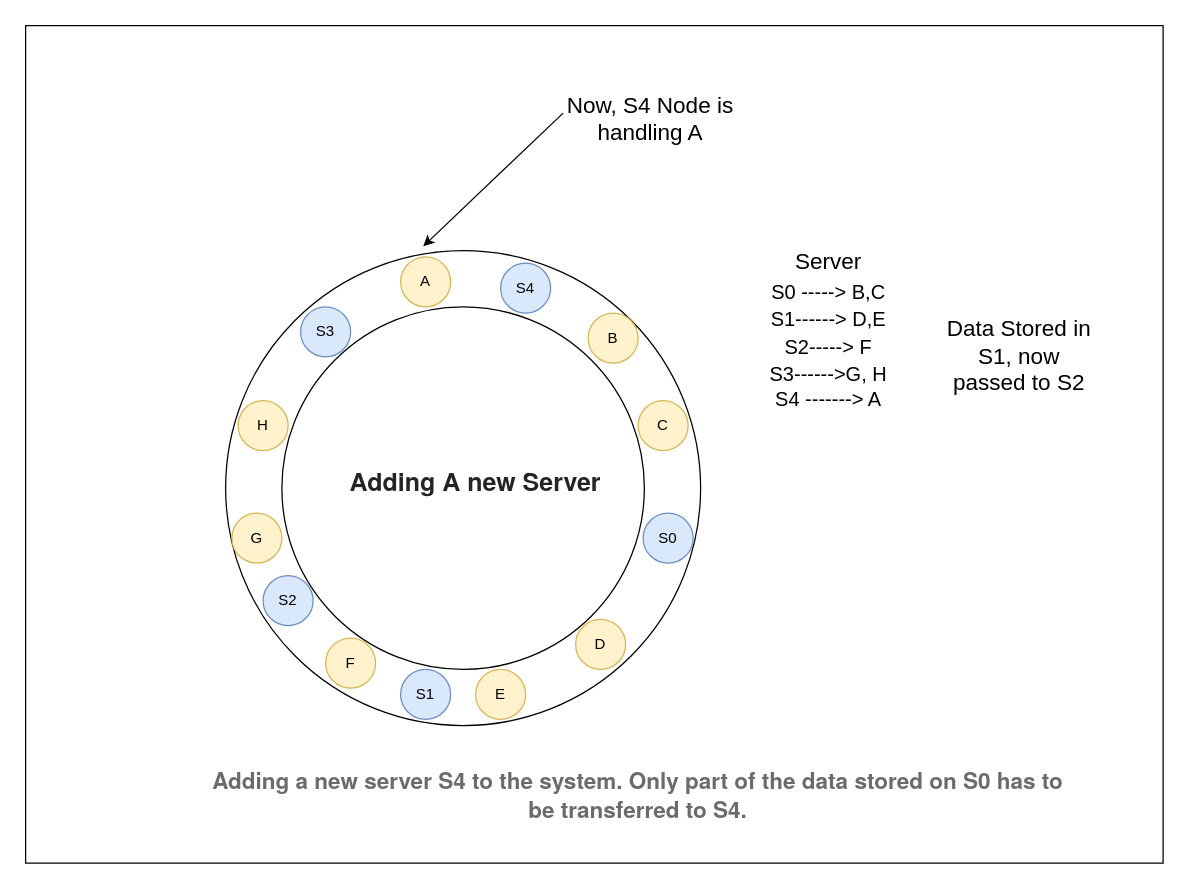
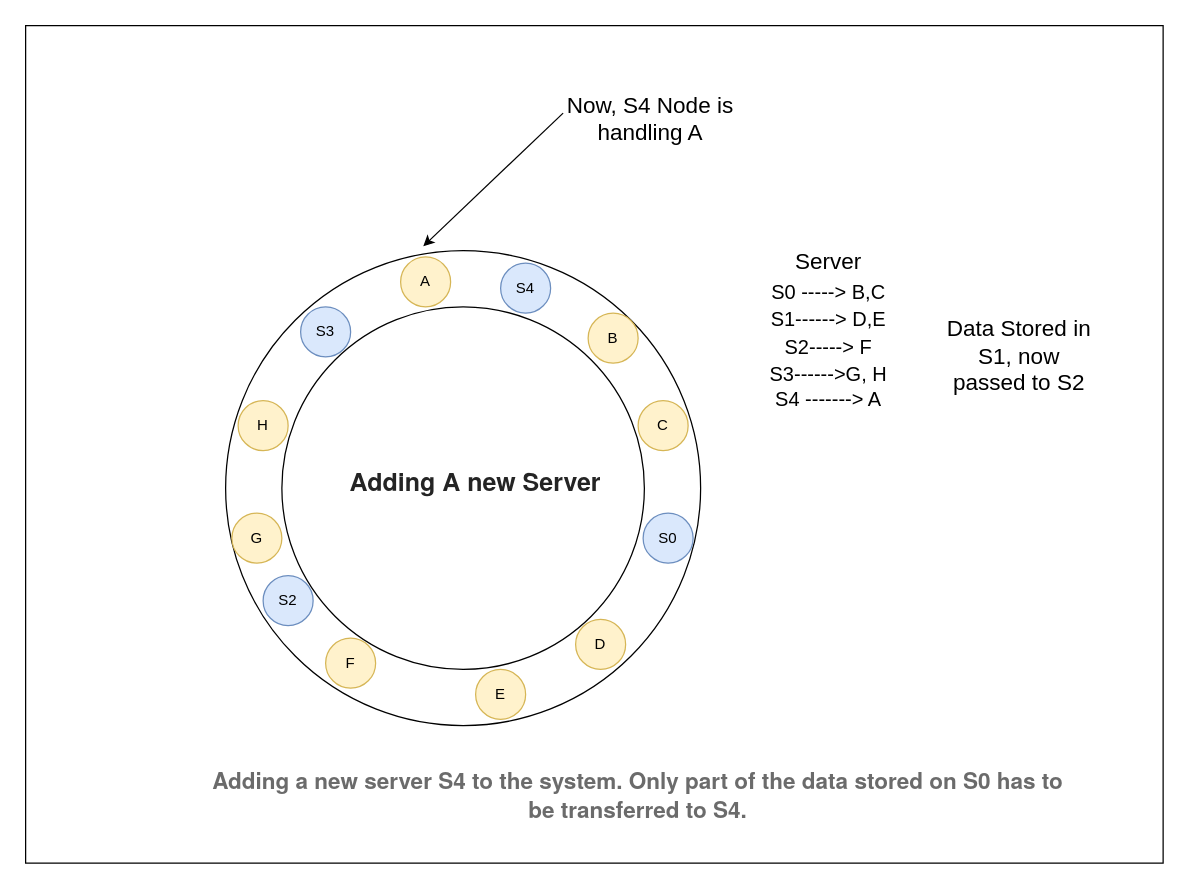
node "S1": removed
